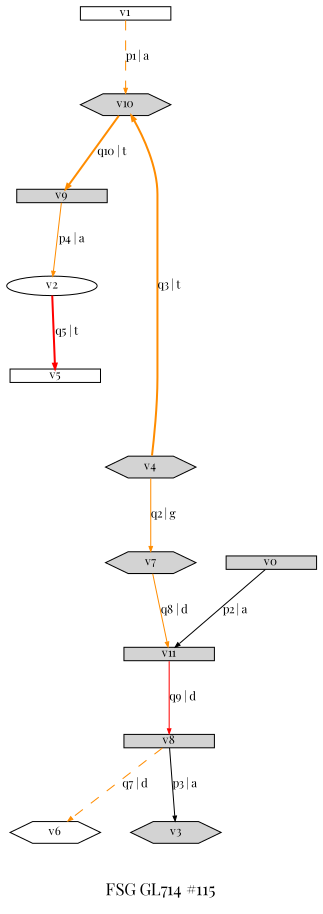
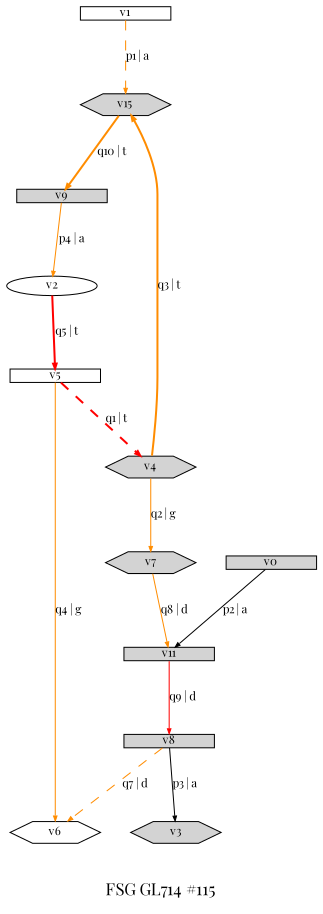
node "v10": label "v10" -> "v15"
edge "v5" -> "v4": added, label "q1 | t"
edge "v5" -> "v6": added, label "q4 | g"
